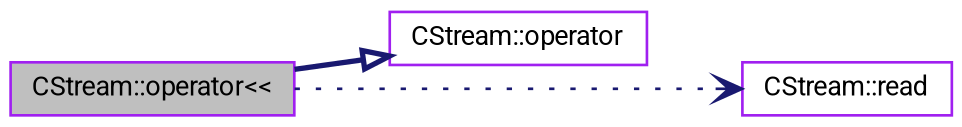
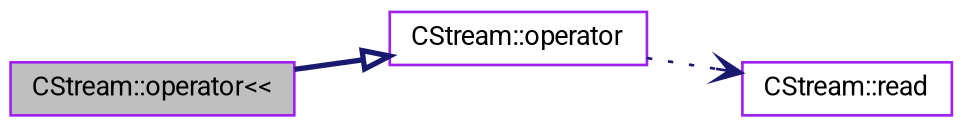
edge "CStream::operator<<" -> "CStream::read": now "CStream::operator" -> "CStream::read"
